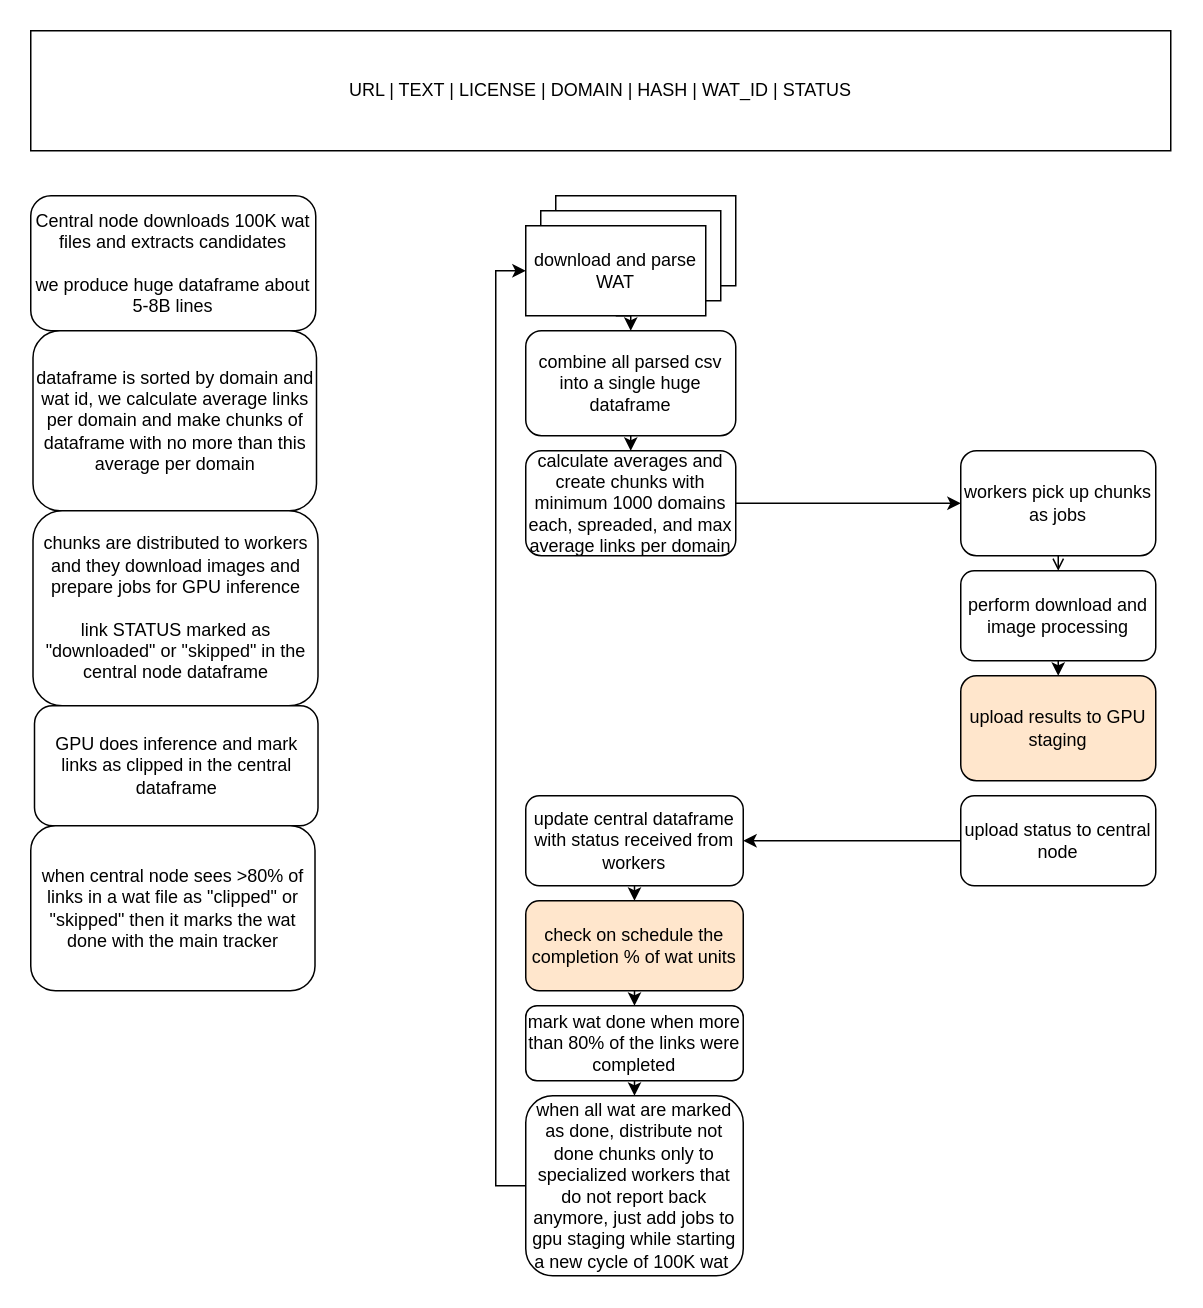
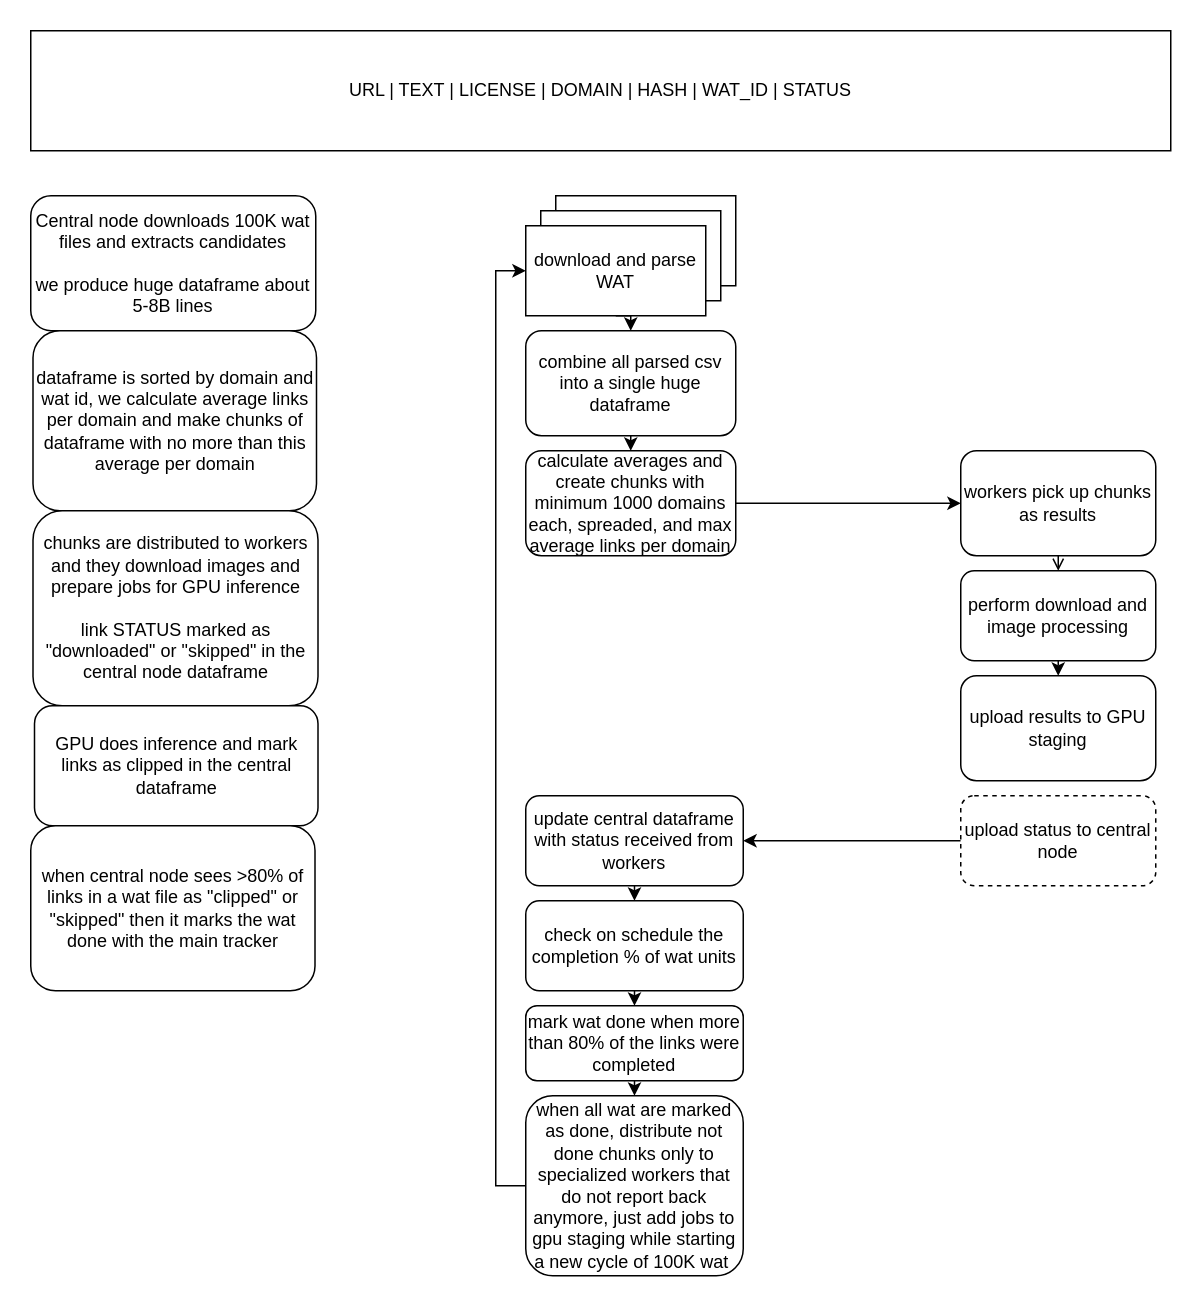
node "workers pick up chunks as jobs": label "workers pick up chunks as jobs" -> "workers pick up chunks as results"
edge "perform download and image processing" -> "upload results to GPU staging": style solid -> dashed
node "upload results to GPU staging": fillcolor #ffe6cc -> #ffffff
node "upload status to central node": style solid -> dashed
node "check on schedule the completion % of wat units": fillcolor #ffe6cc -> #ffffff
